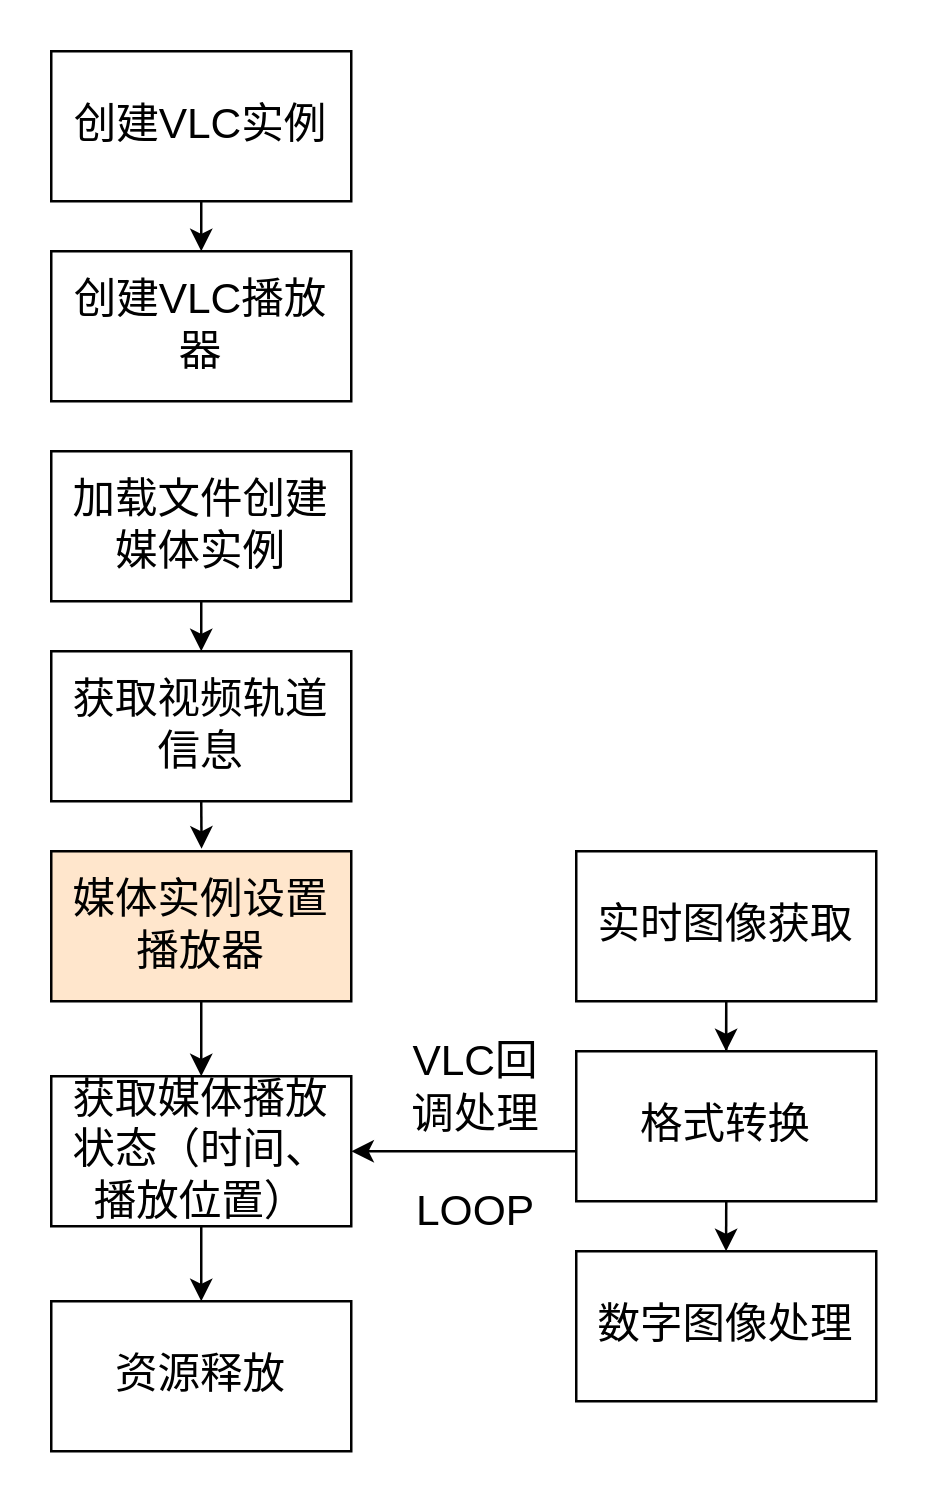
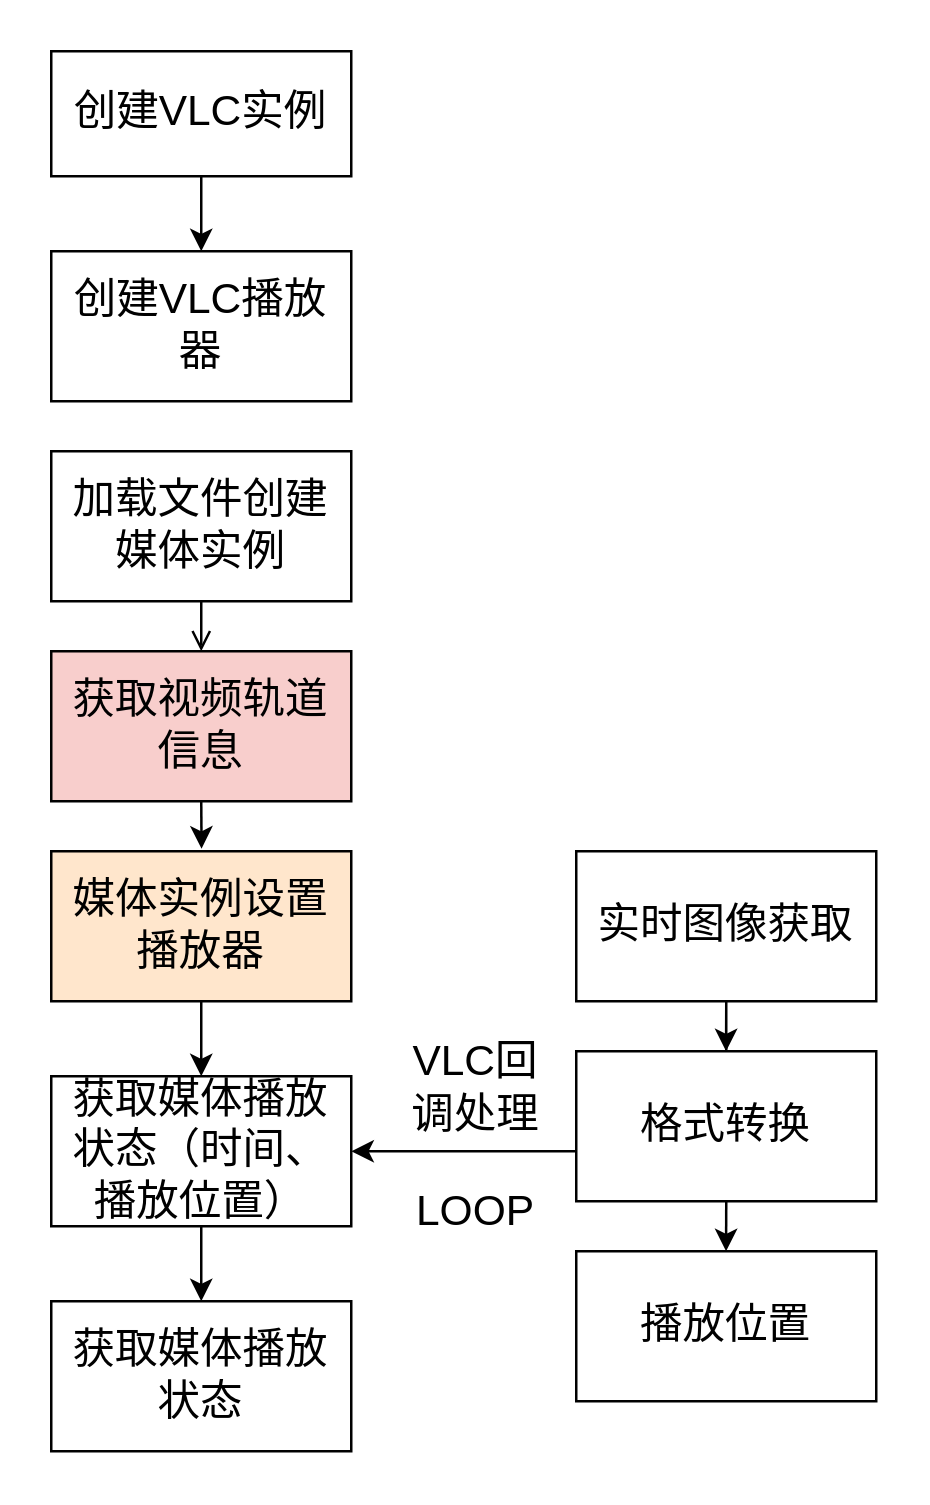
node "创建VLC实例": size 300x150 -> 300x125
edge "加载文件创建媒体实例" -> "获取视频轨道信息": arrowhead classic -> open
node "获取视频轨道信息": fillcolor #ffffff -> #f8cecc
node "数字图像处理": label "数字图像处理" -> "播放位置"
node "资源释放": label "资源释放" -> "获取媒体播放状态"
